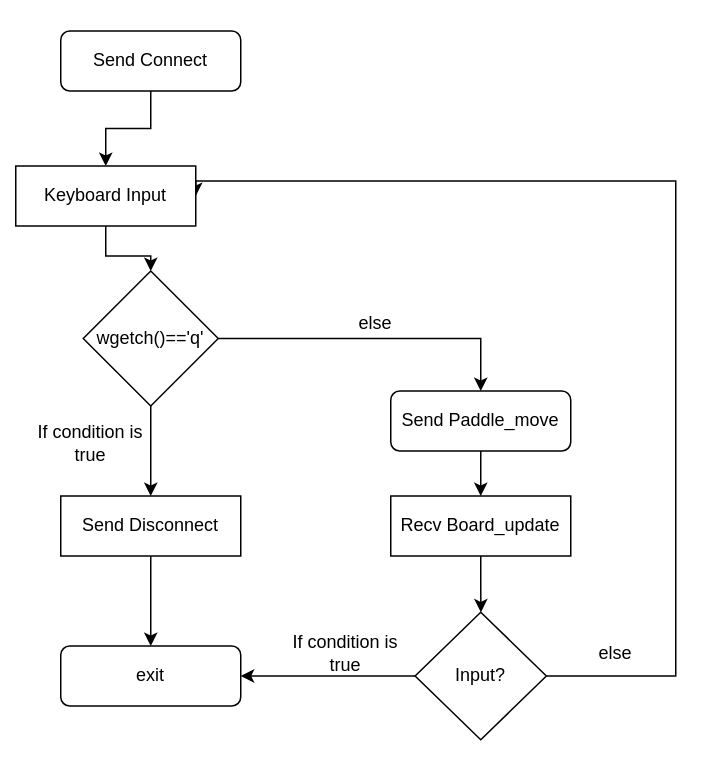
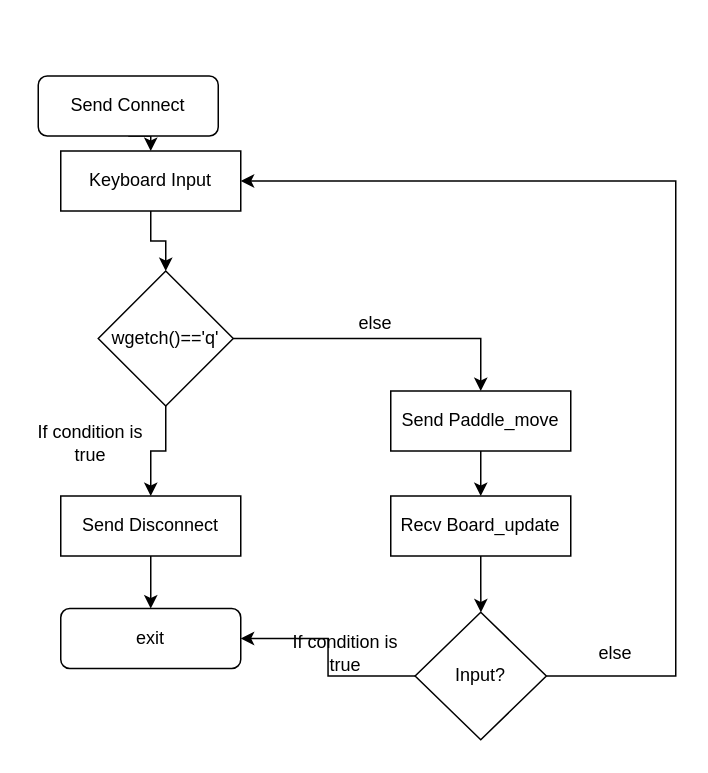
node "Send Connect": moved (151, 61) -> (128, 106)
node "Keyboard Input": moved (106, 196) -> (151, 181)
node "wgetch()=='q'": moved (151, 338) -> (166, 338)
node "Send Paddle_move": shape rounded rectangle -> rectangle
node "exit": moved (151, 676) -> (151, 638)
